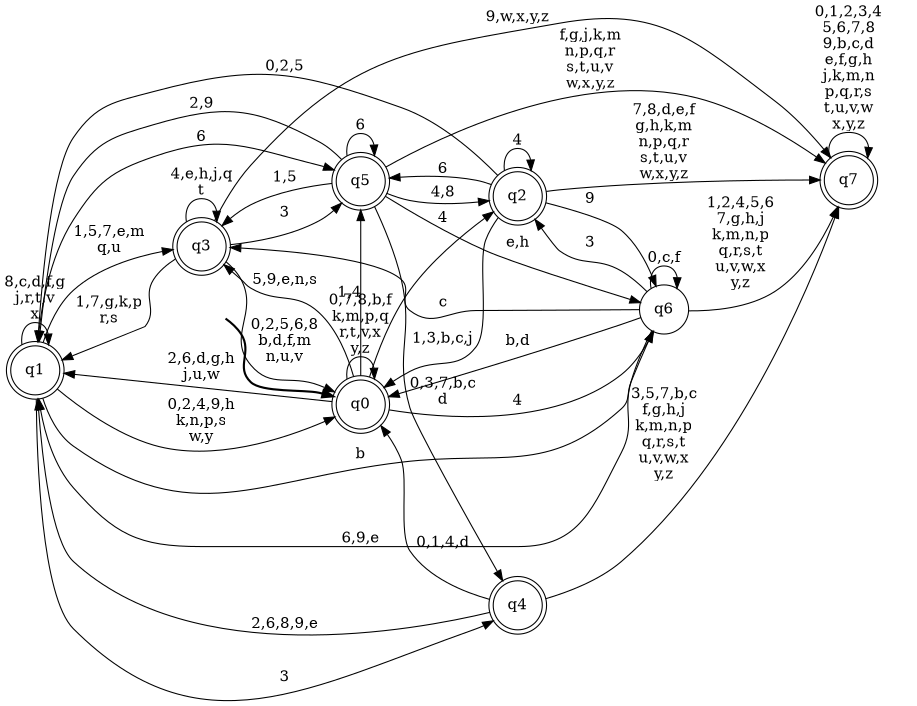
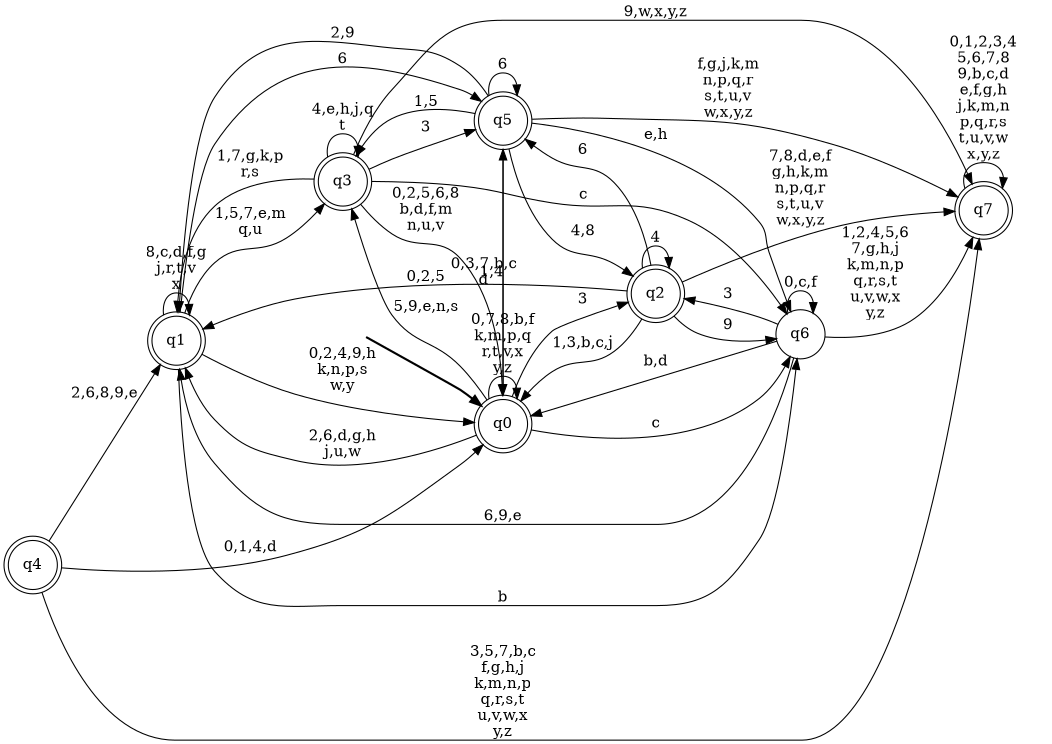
edge "q0" -> "q2": label "4" -> "3"
edge "q6" -> "q3": reversed
edge "q0" -> "q6": label "4" -> "c"
edge "q5" -> "q4": now "q5" -> "q0"
edge "q1" -> "q4": removed, label "3"
